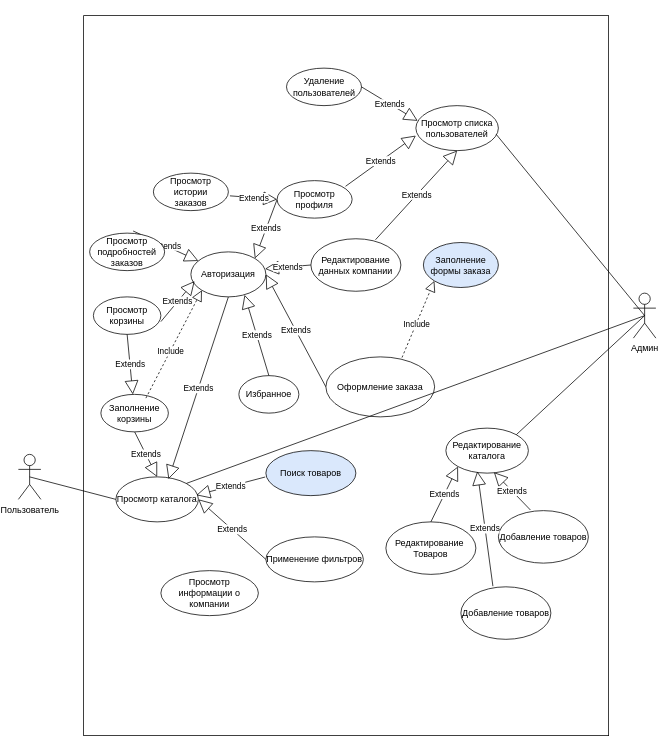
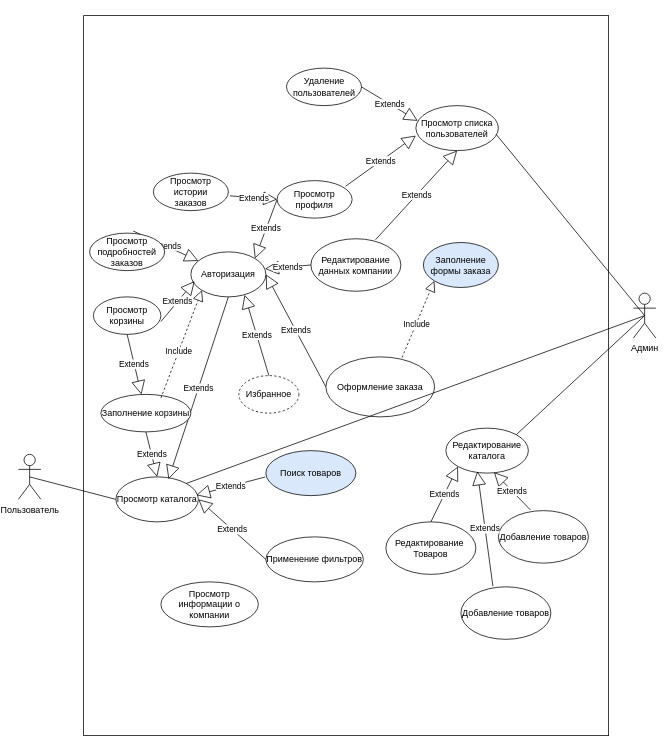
node "Избранное": style solid -> dashed
node "Заполнение корзины": size 68x38 -> 90x38
node "Просмотр информации о компании": moved (210, 593) -> (210, 604)
